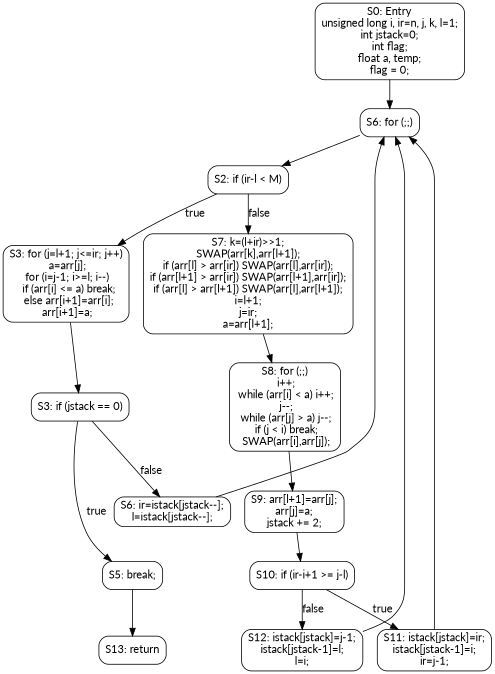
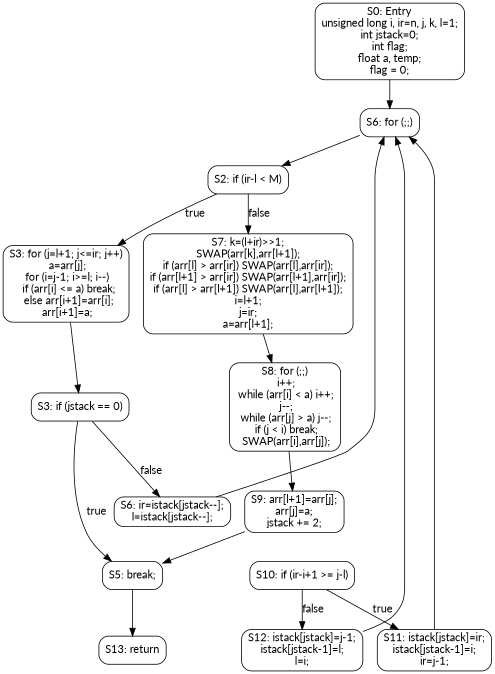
edge "S9: arr[l+1]=arr[j]; arr[j]=a; jstack += 2;" -> "S10: if (ir-i+1 >= j-l)": now "S9: arr[l+1]=arr[j]; arr[j]=a; jstack += 2;" -> "S5: break;"
